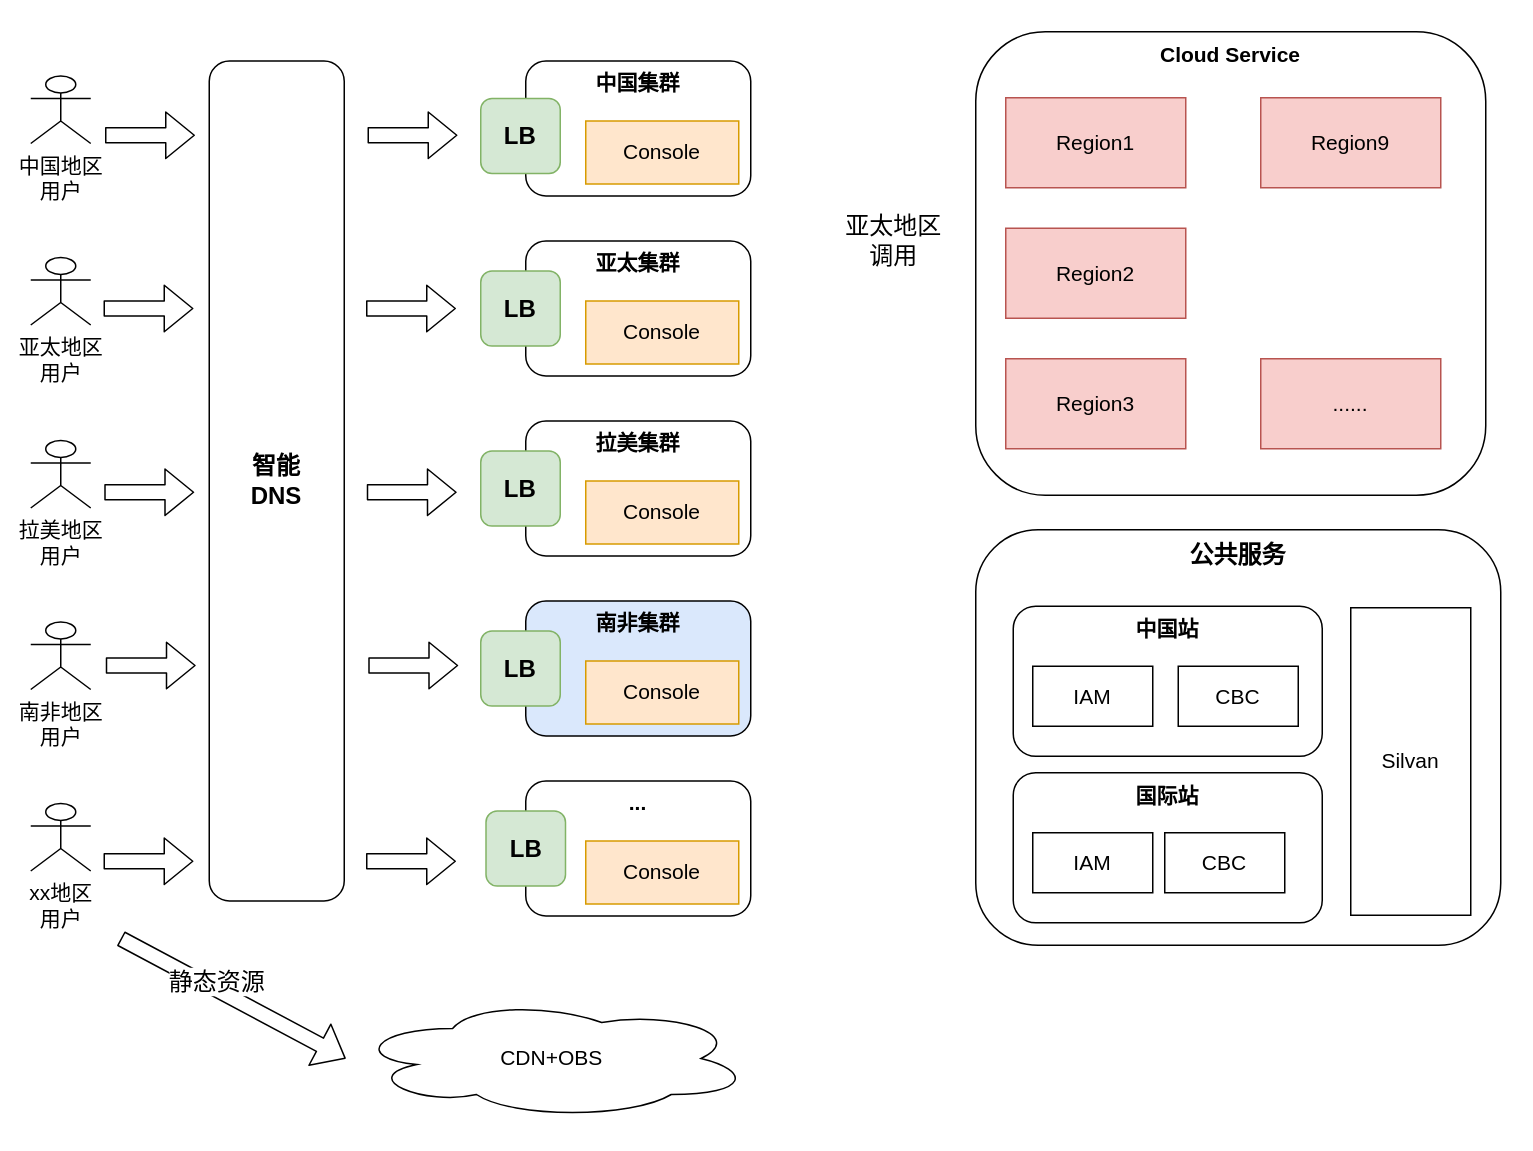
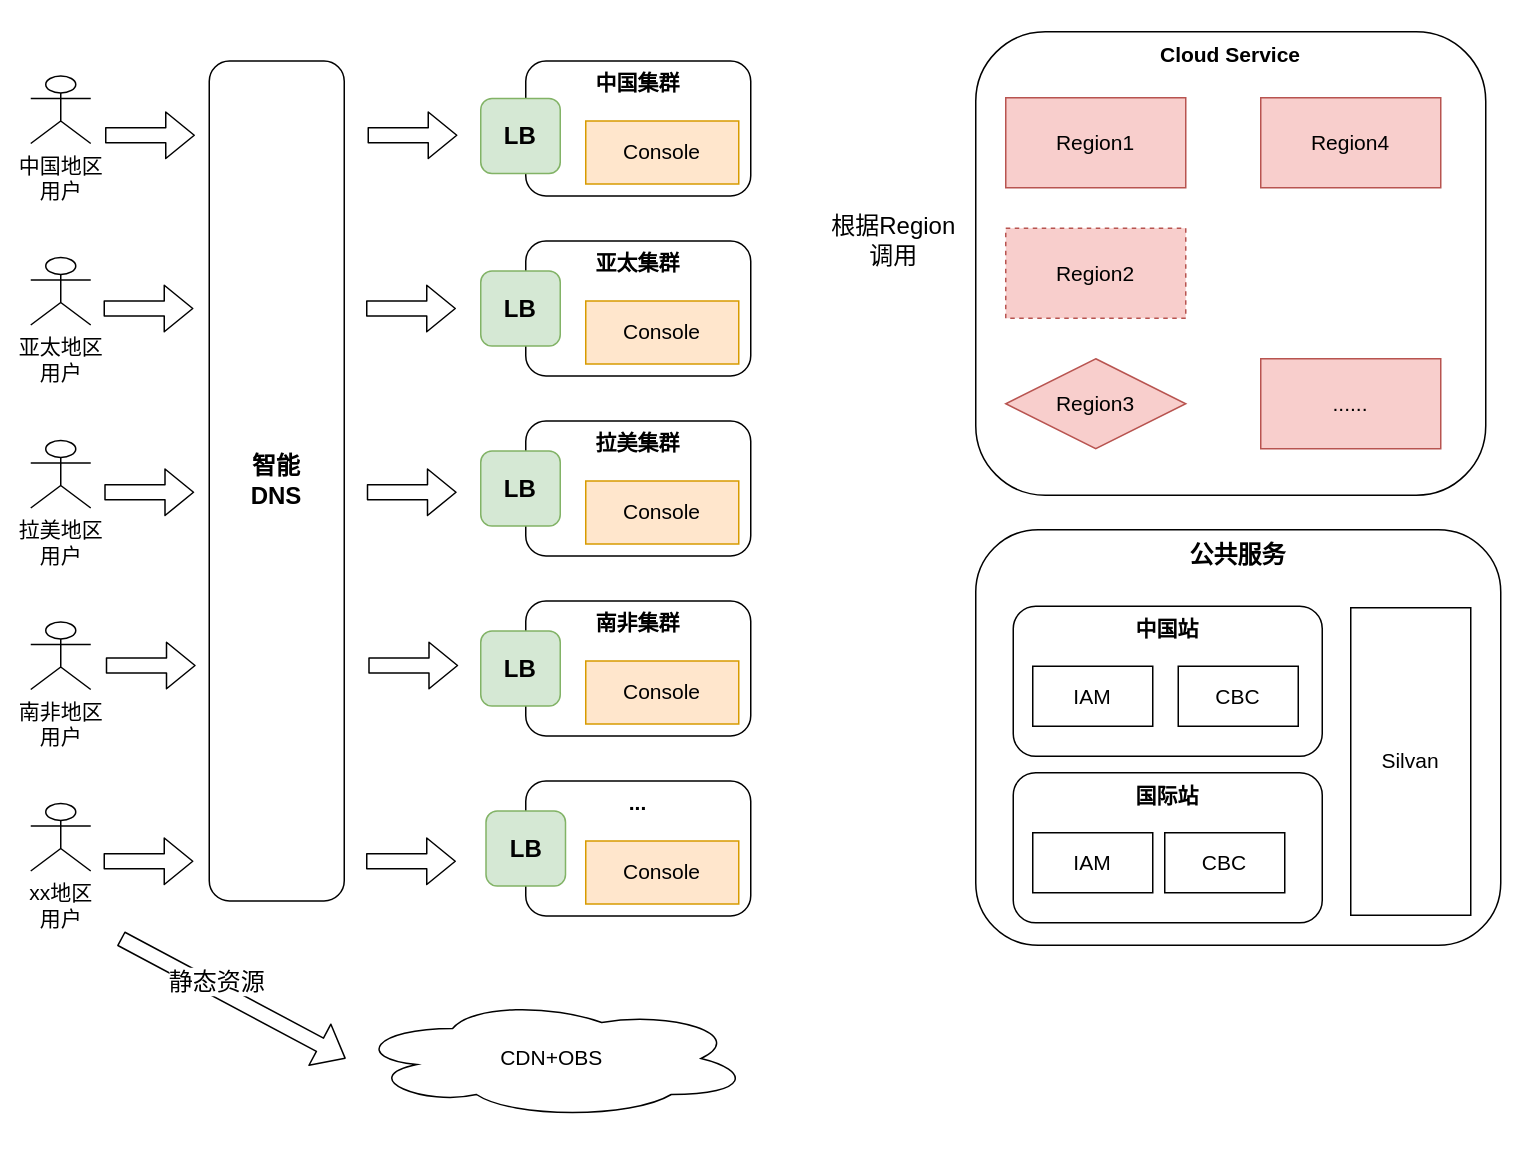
node "Region9": label "Region9" -> "Region4"
node "亚太地区 调用": label "亚太地区 调用" -> "根据Region 调用"
node "Region2": style solid -> dashed
node "Region3": shape rectangle -> diamond
node "南非集群": fillcolor #dae8fc -> #ffffff
